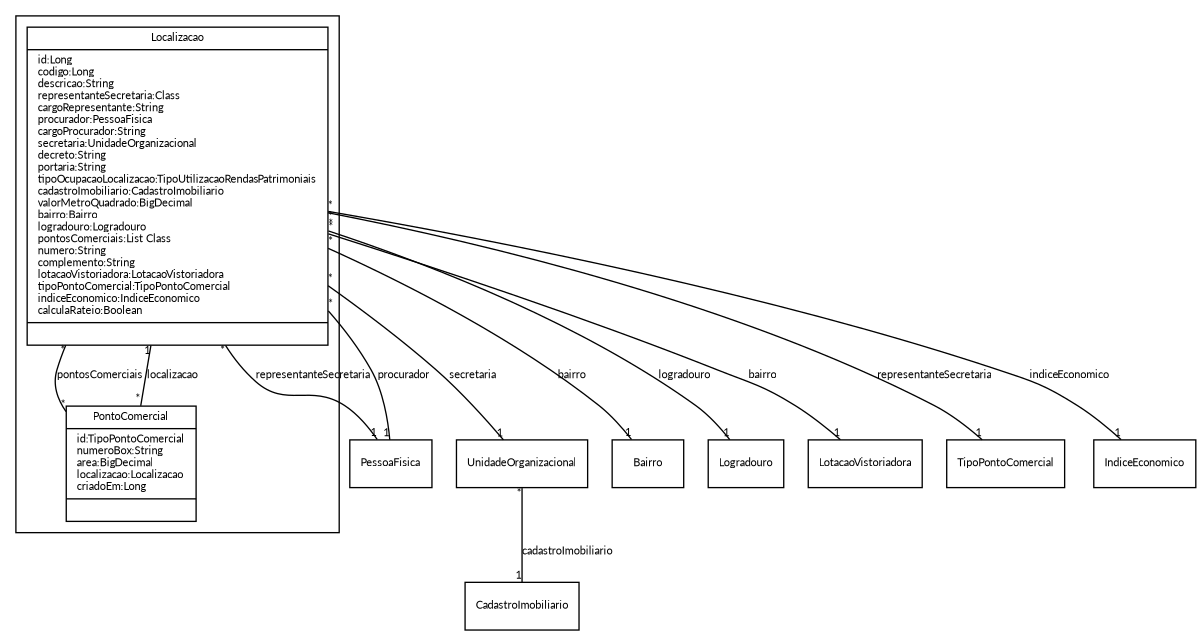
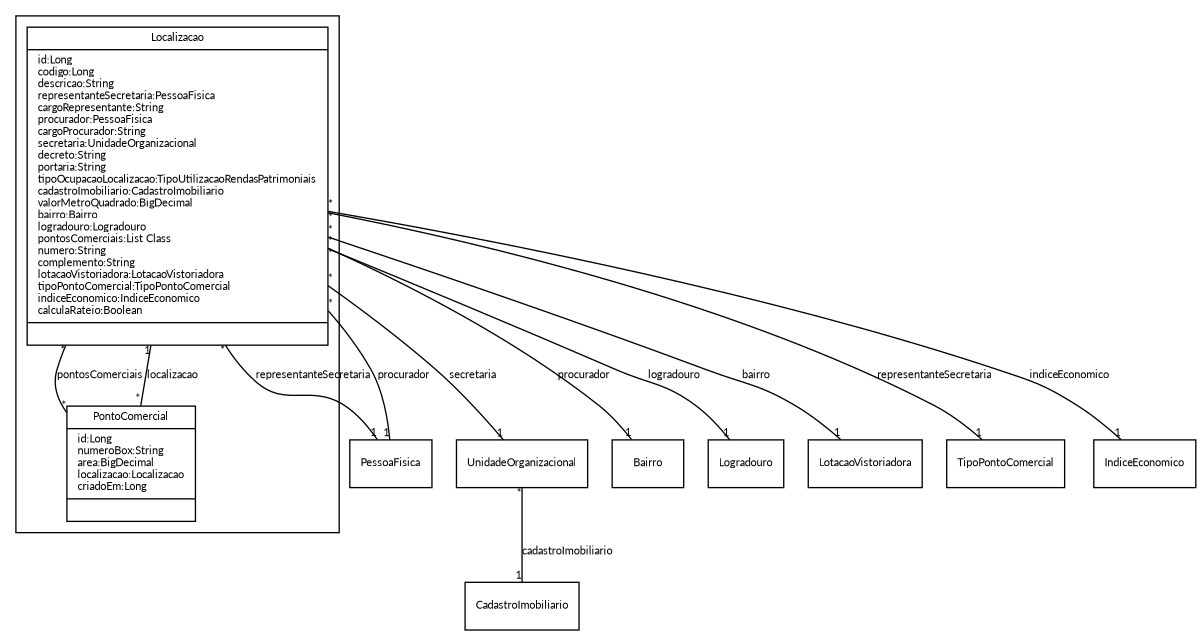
node "Localizacao": text "representanteSecretaria:Class" -> "representanteSecretaria:PessoaFisica"
edge "Localizacao" -- "Bairro": label "bairro" -> "procurador"
node "PontoComercial": text "id:TipoPontoComercial" -> "id:Long"
